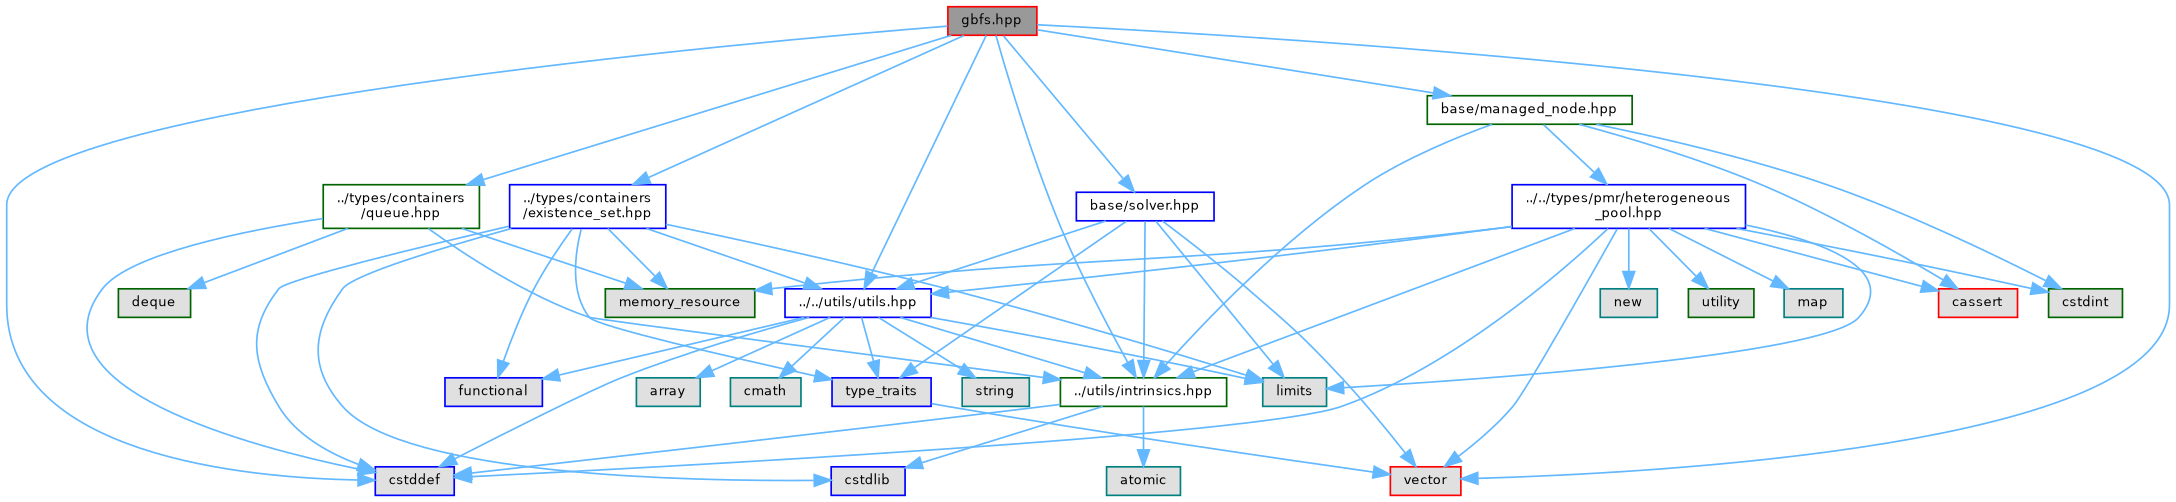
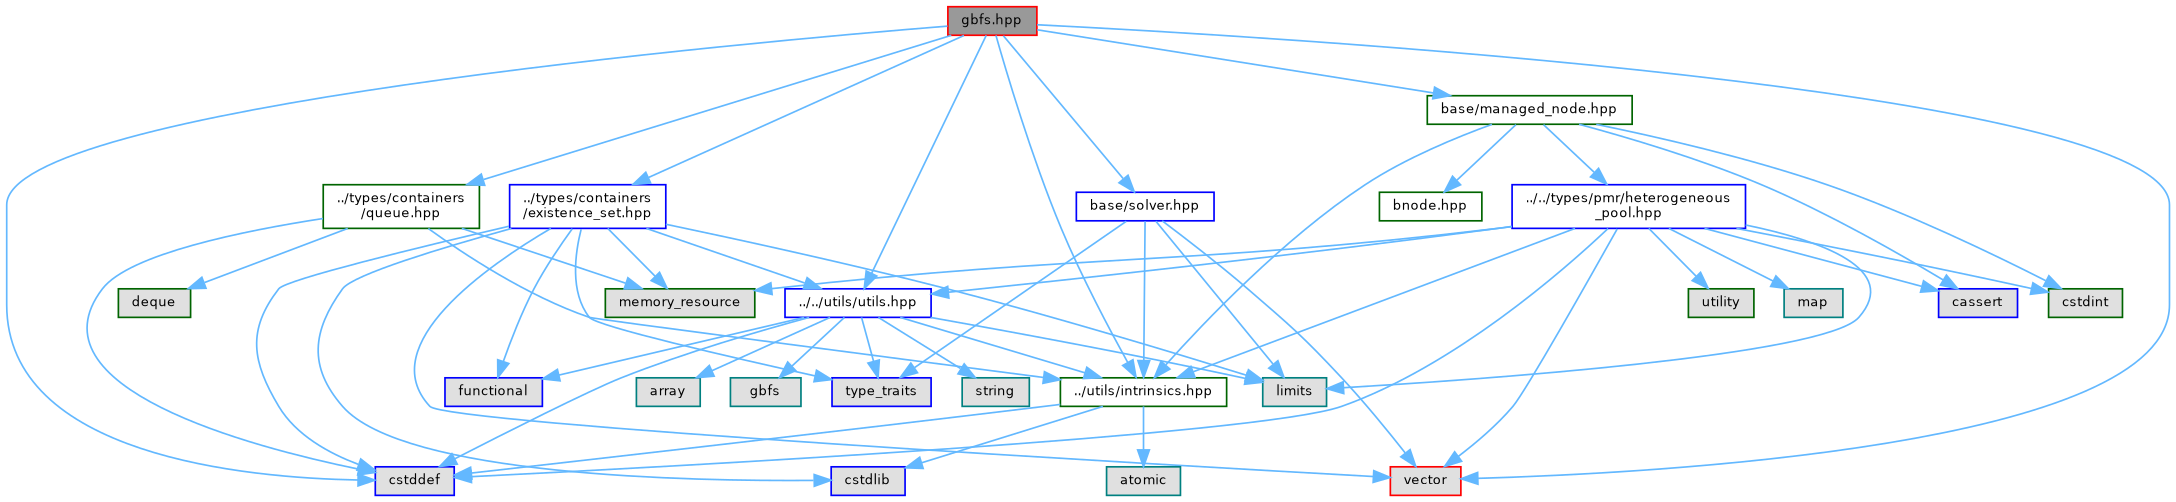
node "bnode.hpp": added
edge "base/solver.hpp" -> "../../utils/utils.hpp": removed
node "new": removed
node "cassert": color red -> blue
node "cmath": label "cmath" -> "gbfs"
edge "type_traits" -> "vector": now "../types/containers /existence_set.hpp" -> "vector"
